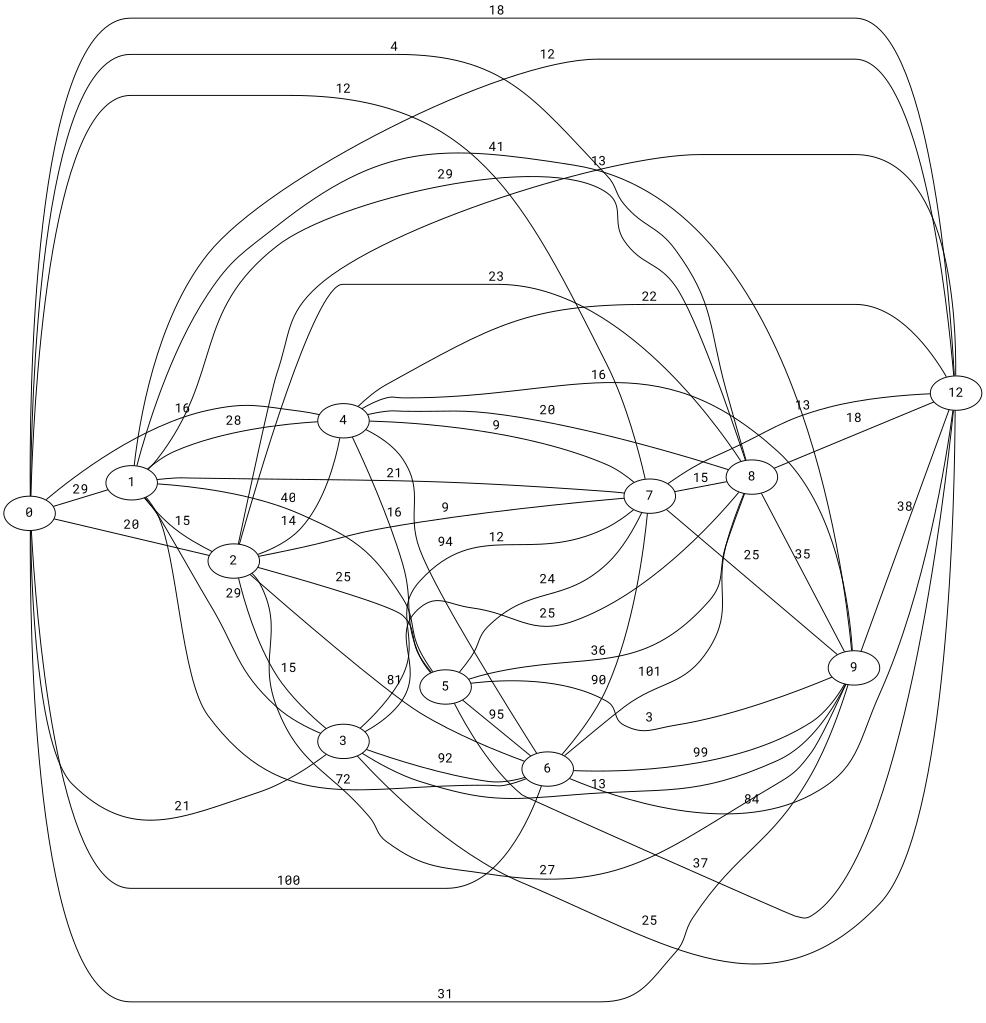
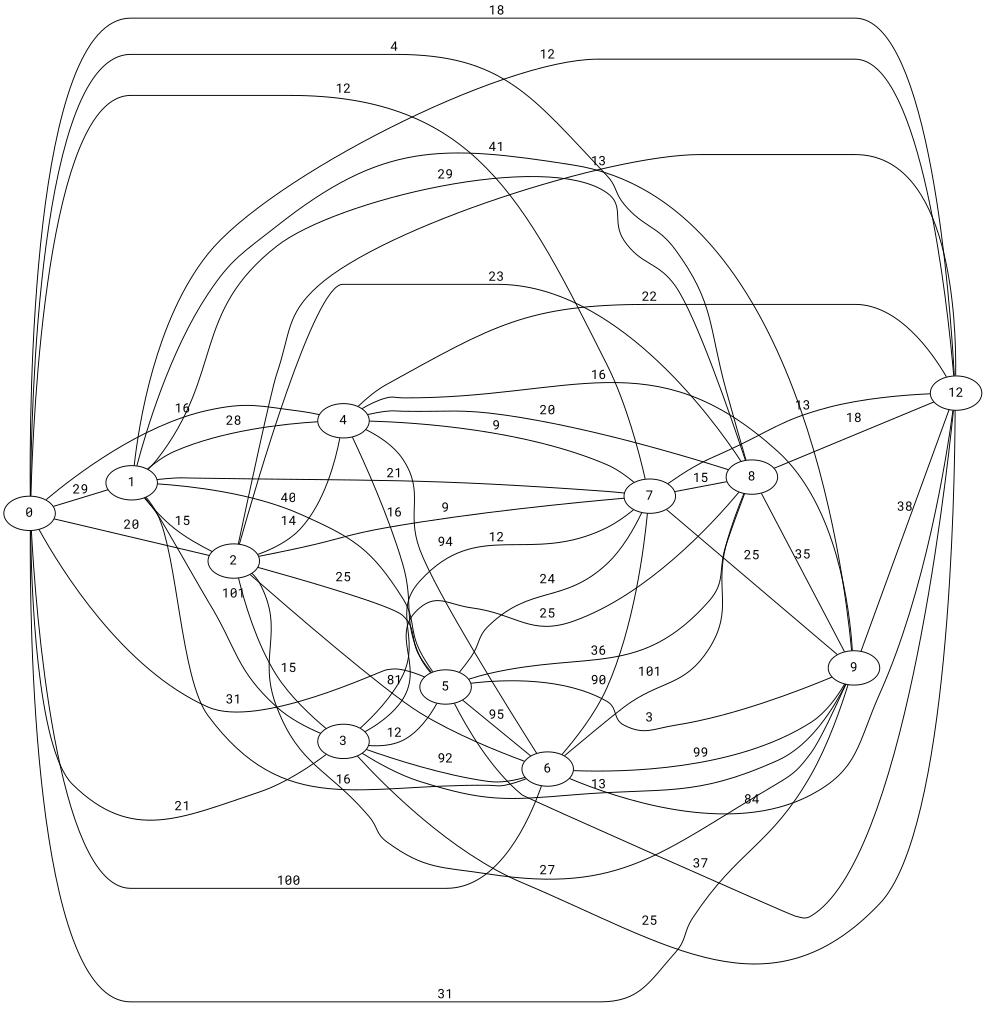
edge "1" -- "3": label "29" -> "101"
edge "0" -- "5": added, label "31"
edge "5" -- "3": added, label "12"
edge "1" -- "6": label "72" -> "16"
